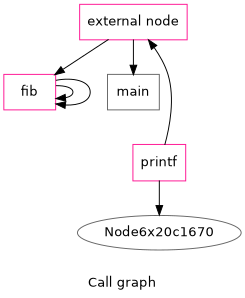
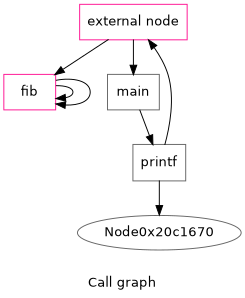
edge "main" -> "printf": added
node "printf": color deeppink -> gray40
node "Node6x20c1670": label "Node6x20c1670" -> "Node0x20c1670"
